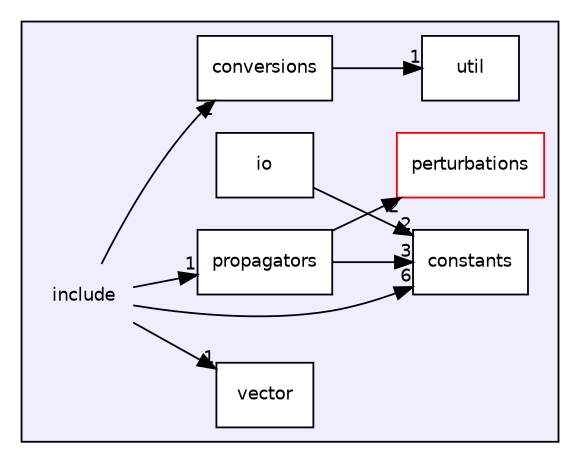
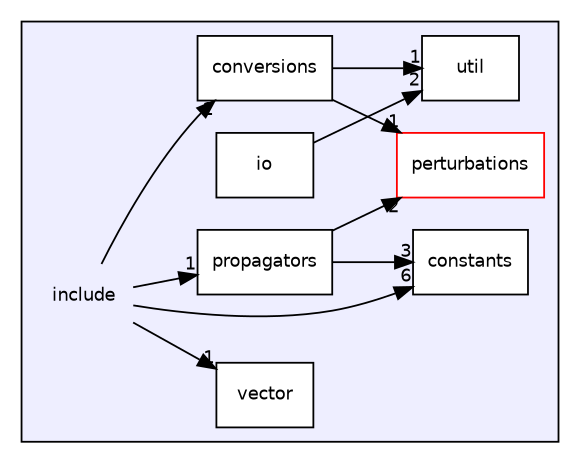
edge "conversions" -> "perturbations": added
edge "io" -> "constants": now "io" -> "util"
